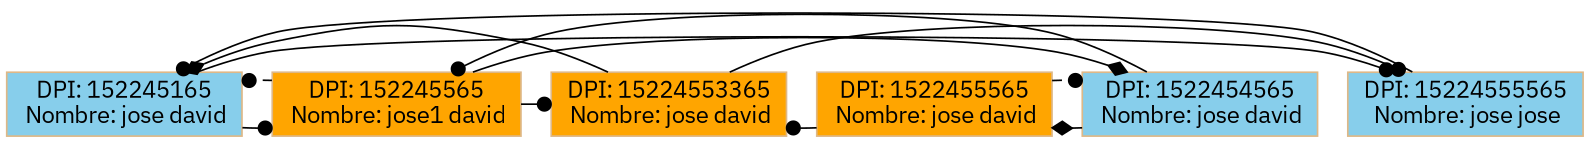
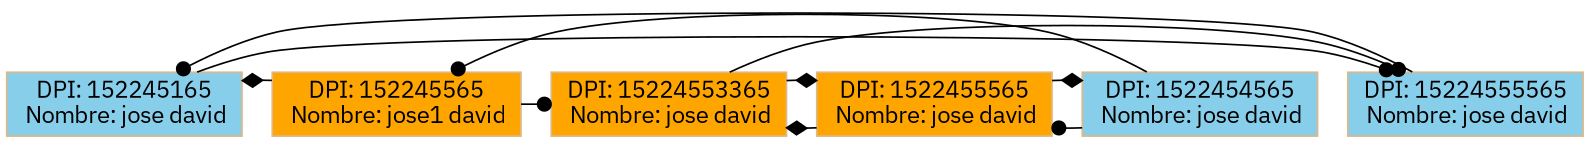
edge "DPI: 15224553365 Nombre: jose david" -> "DPI: 152245165 Nombre: jose david": now "DPI: 15224553365 Nombre: jose david" -> "DPI: 1522455565 Nombre: jose david"
edge "DPI: 152245565 Nombre: jose1 david" -> "DPI: 1522454565 Nombre: jose david": removed
edge "DPI: 152245565 Nombre: jose1 david" -> "DPI: 152245165 Nombre: jose david": arrowhead dot -> diamond
edge "DPI: 1522455565 Nombre: jose david" -> "DPI: 1522454565 Nombre: jose david": arrowhead dot -> diamond
node "DPI: 15224555565 Nombre: jose jose": label "DPI: 15224555565 Nombre: jose jose" -> "DPI: 15224555565 Nombre: jose david"
edge "DPI: 152245165 Nombre: jose david" -> "DPI: 152245565 Nombre: jose1 david": removed
edge "DPI: 1522455565 Nombre: jose david" -> "DPI: 15224553365 Nombre: jose david": arrowhead dot -> diamond
edge "DPI: 1522454565 Nombre: jose david" -> "DPI: 1522455565 Nombre: jose david": arrowhead diamond -> dot
